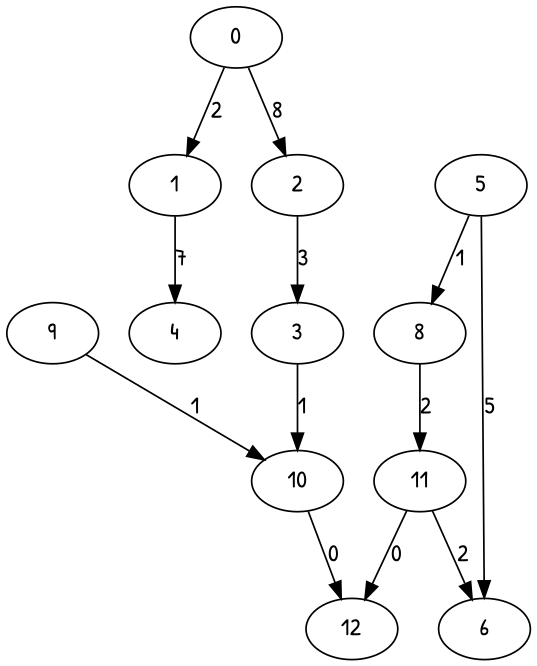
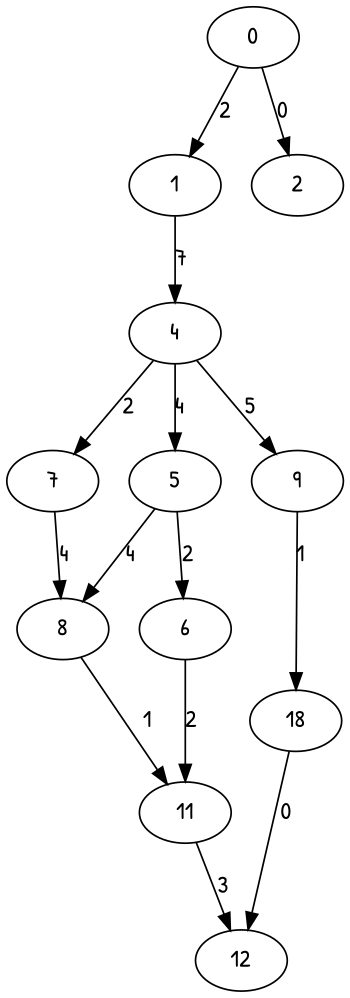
edge "0" -> "2": label "8" -> "0"
edge "5" -> "8": label "1" -> "4"
node "3": removed
edge "4" -> "5": added, label "4"
edge "4" -> "9": added, label "5"
edge "8" -> "11": label "2" -> "1"
edge "5" -> "6": label "5" -> "2"
node "7": added
node "10": label "10" -> "18"
edge "11" -> "6": reversed
edge "11" -> "12": label "0" -> "3"
